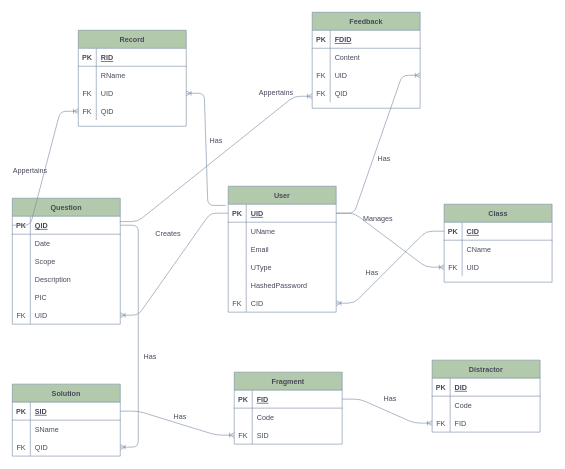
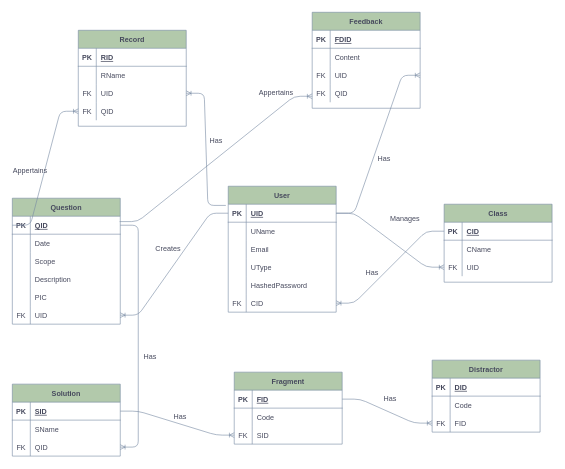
node "Manages": moved (378, 219) -> (405, 219)
node "Creates": moved (168, 234) -> (168, 249)
